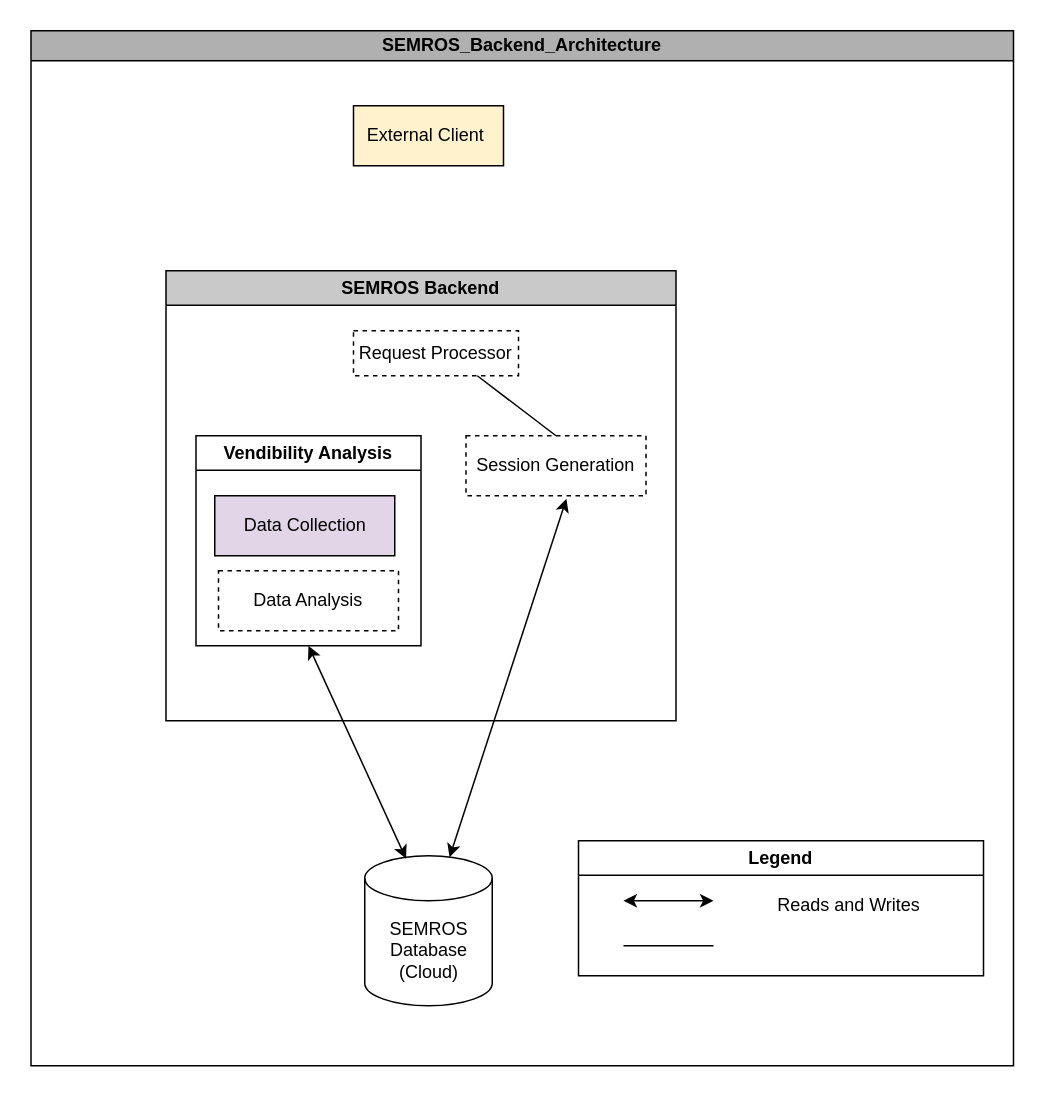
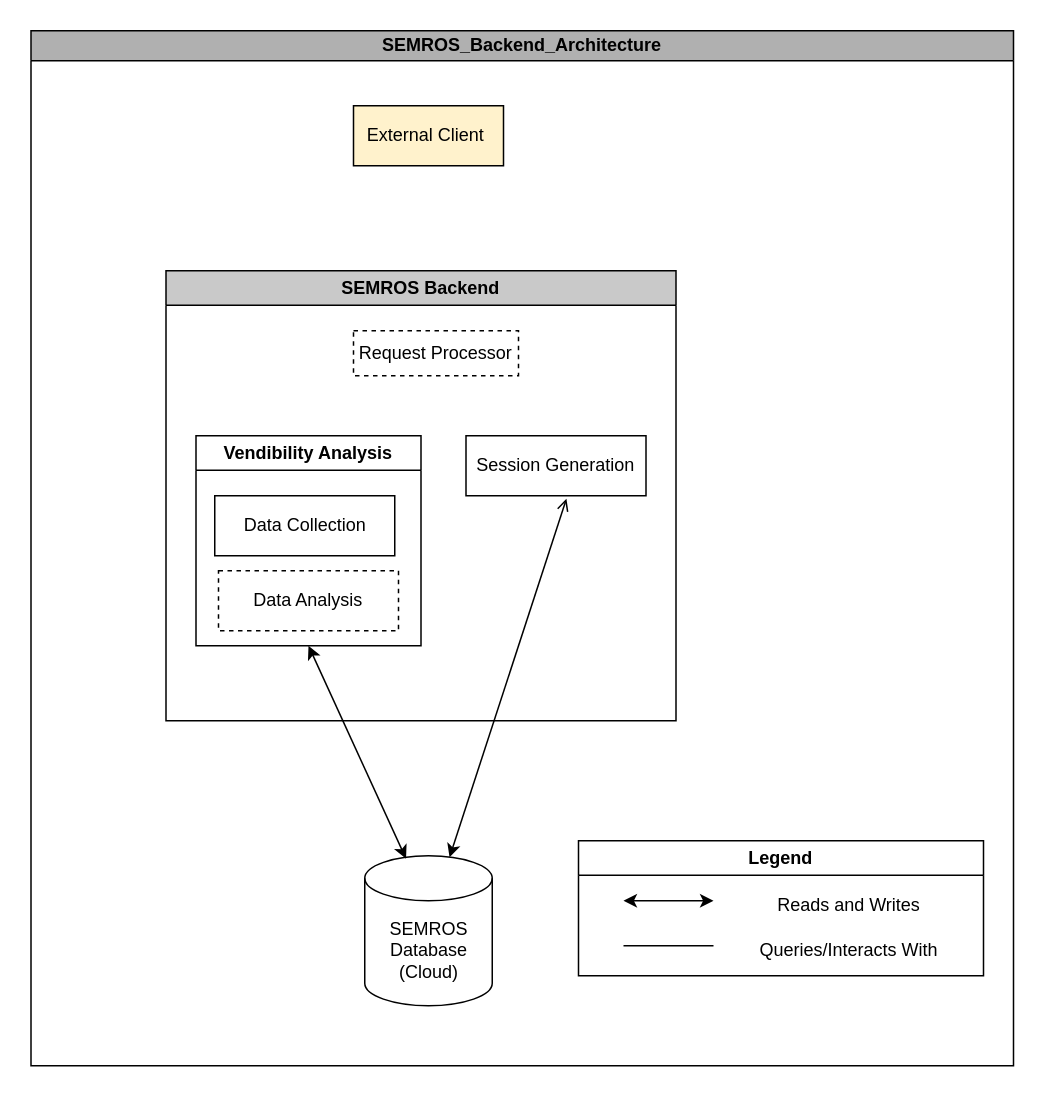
edge "Request Processor" -- "Session Generation": removed
node "Session Generation": style dashed -> solid
edge "Session Generation" -- "SEMROS Database (Cloud)": arrowhead classic -> open
node "Data Collection": fillcolor #e1d5e7 -> #ffffff
node "Queries/Interacts With": added
